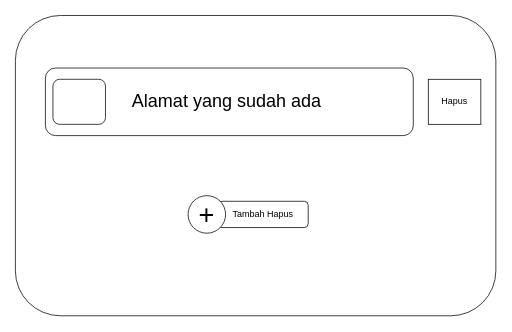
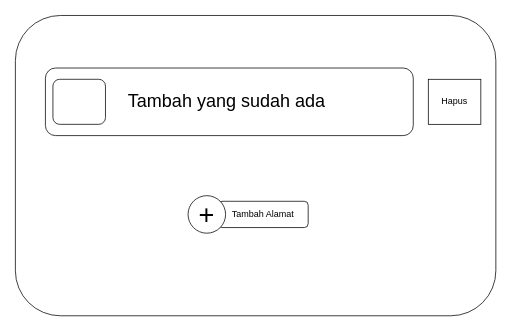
node "Alamat yang sudah ada": label "Alamat yang sudah ada" -> "Tambah yang sudah ada"
node "Tambah Hapus": label "Tambah Hapus" -> "Tambah Alamat"
